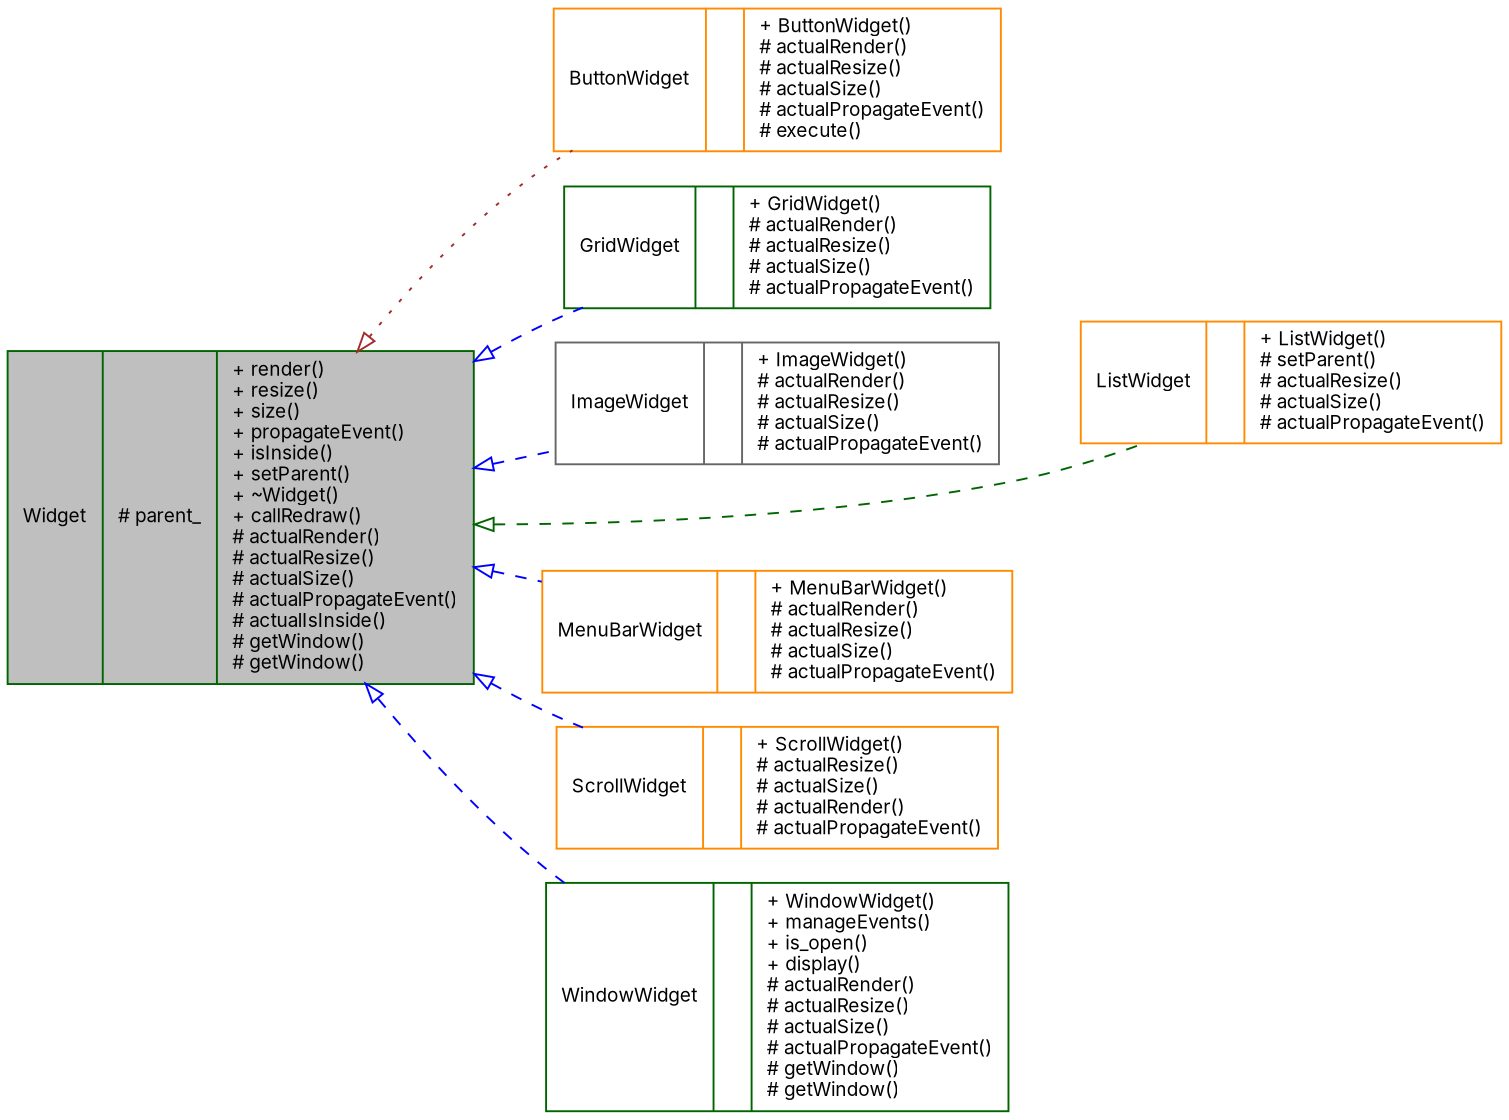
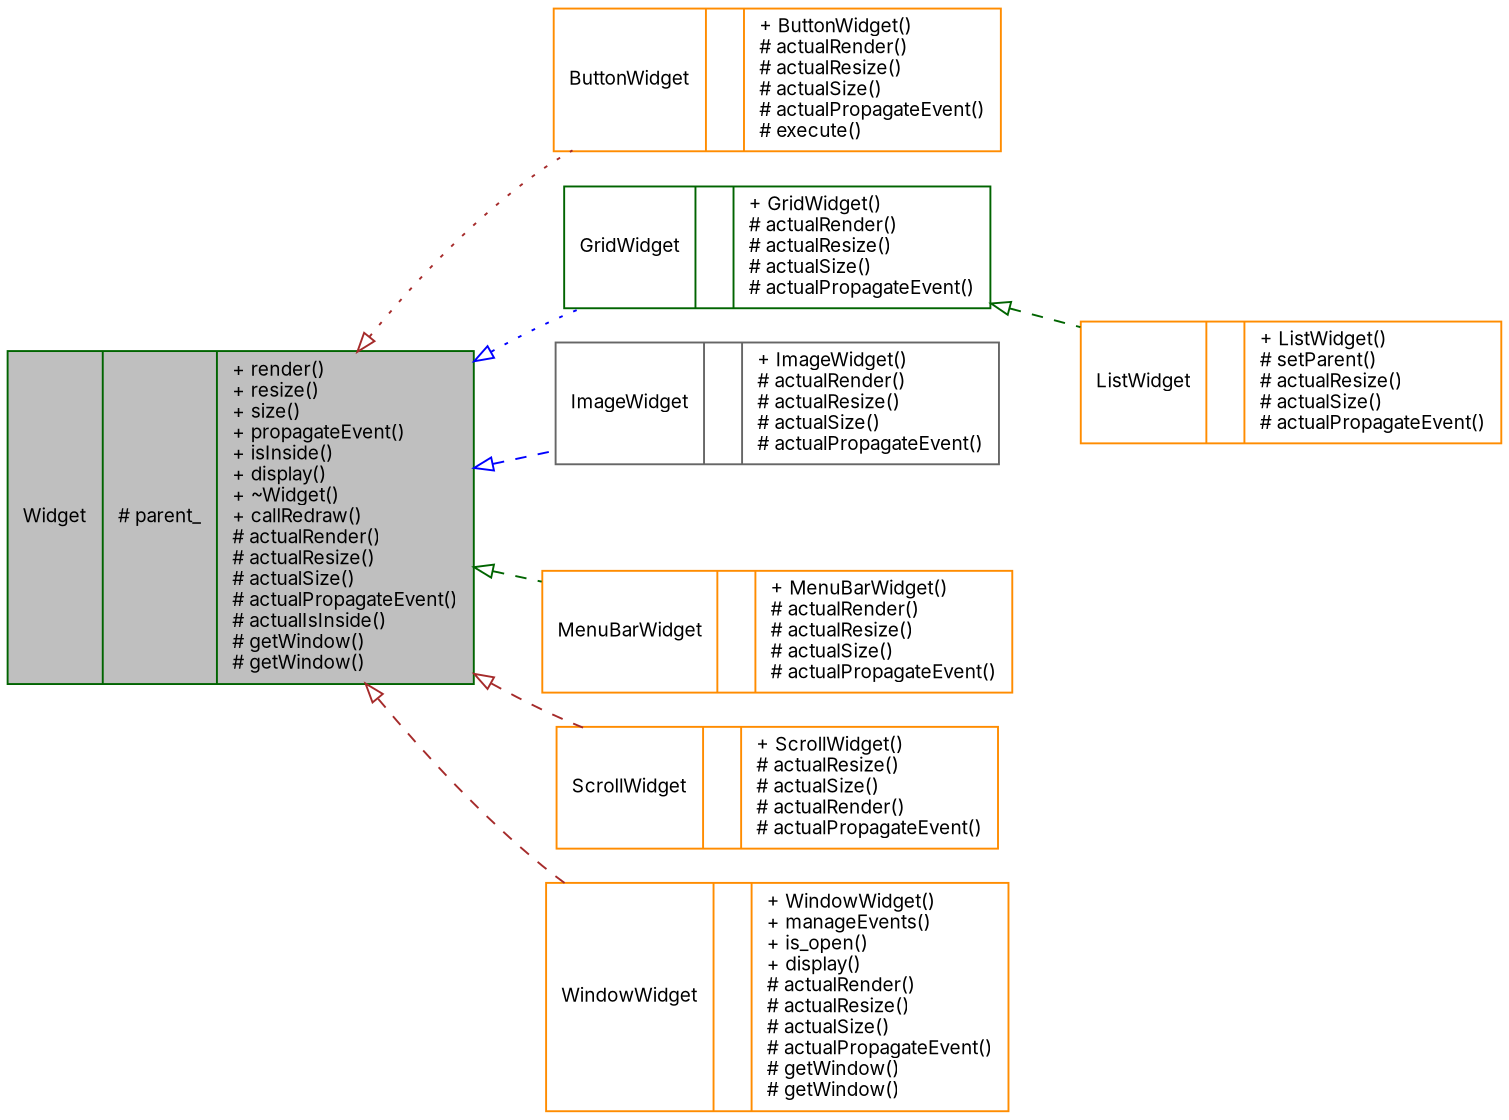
edge "GridWidget" -> "Widget": style dashed -> dotted
node "Widget": text "+ setParent()" -> "+ display()"
edge "ListWidget" -> "Widget": now "ListWidget" -> "GridWidget"
edge "MenuBarWidget" -> "Widget": color blue -> darkgreen
edge "ScrollWidget" -> "Widget": color blue -> brown
edge "WindowWidget" -> "Widget": color blue -> brown
node "WindowWidget": color darkgreen -> darkorange
